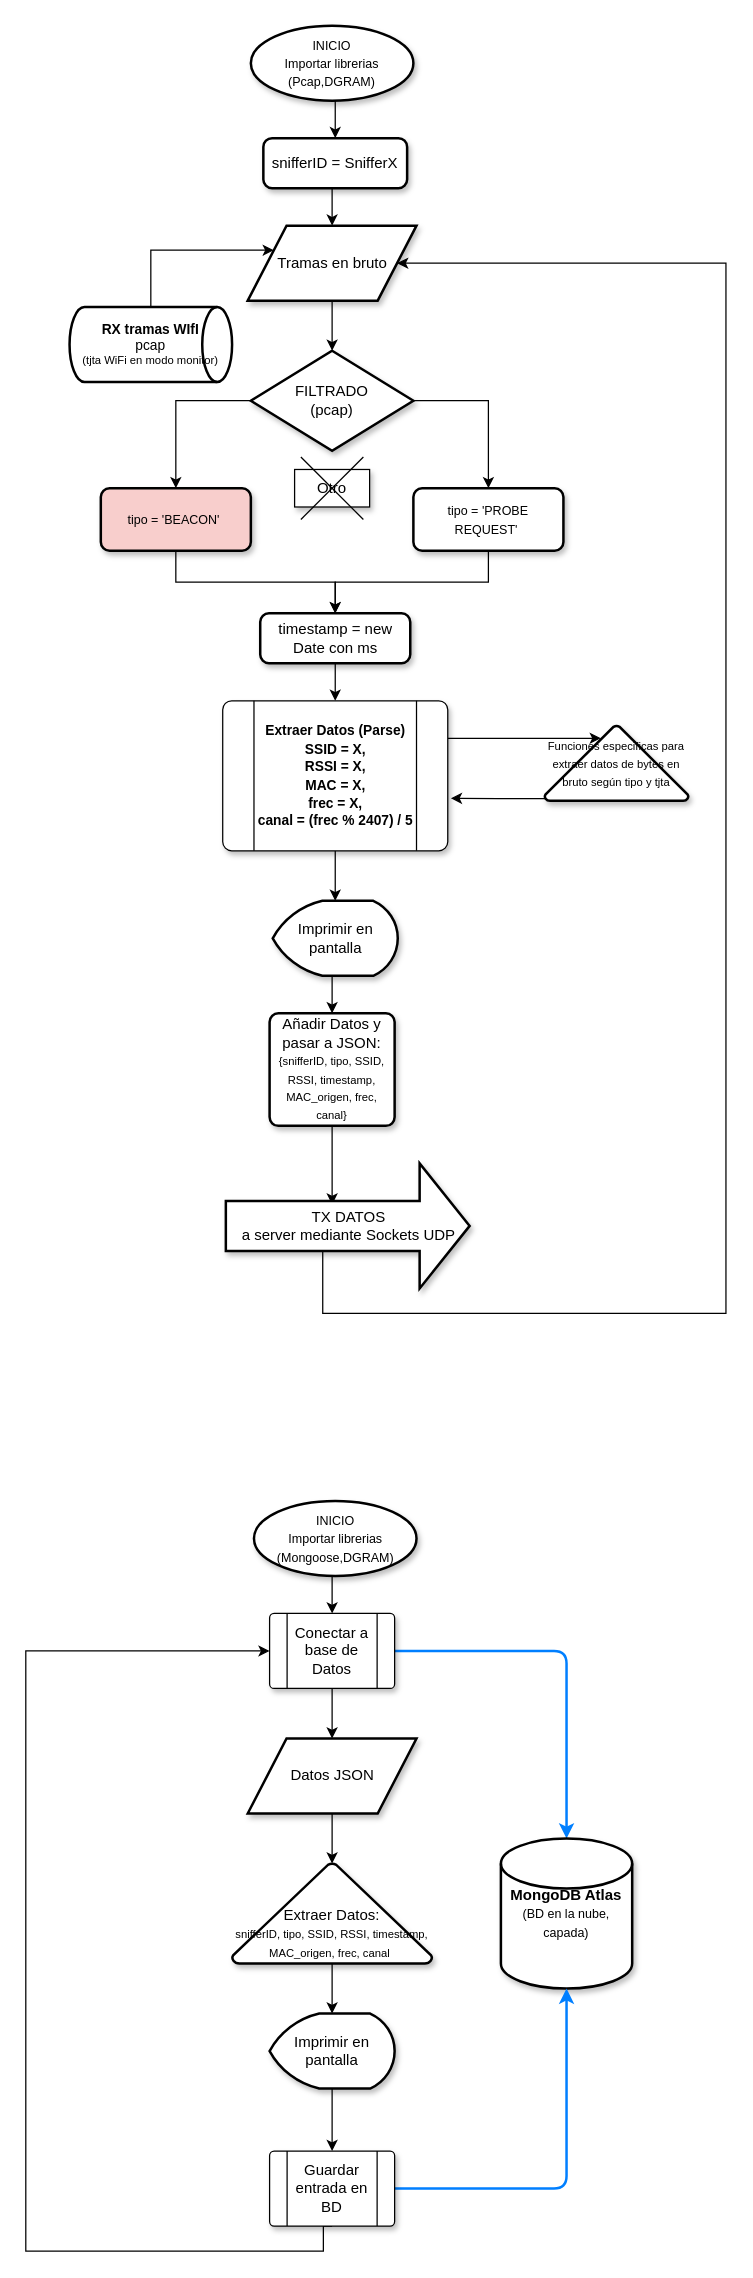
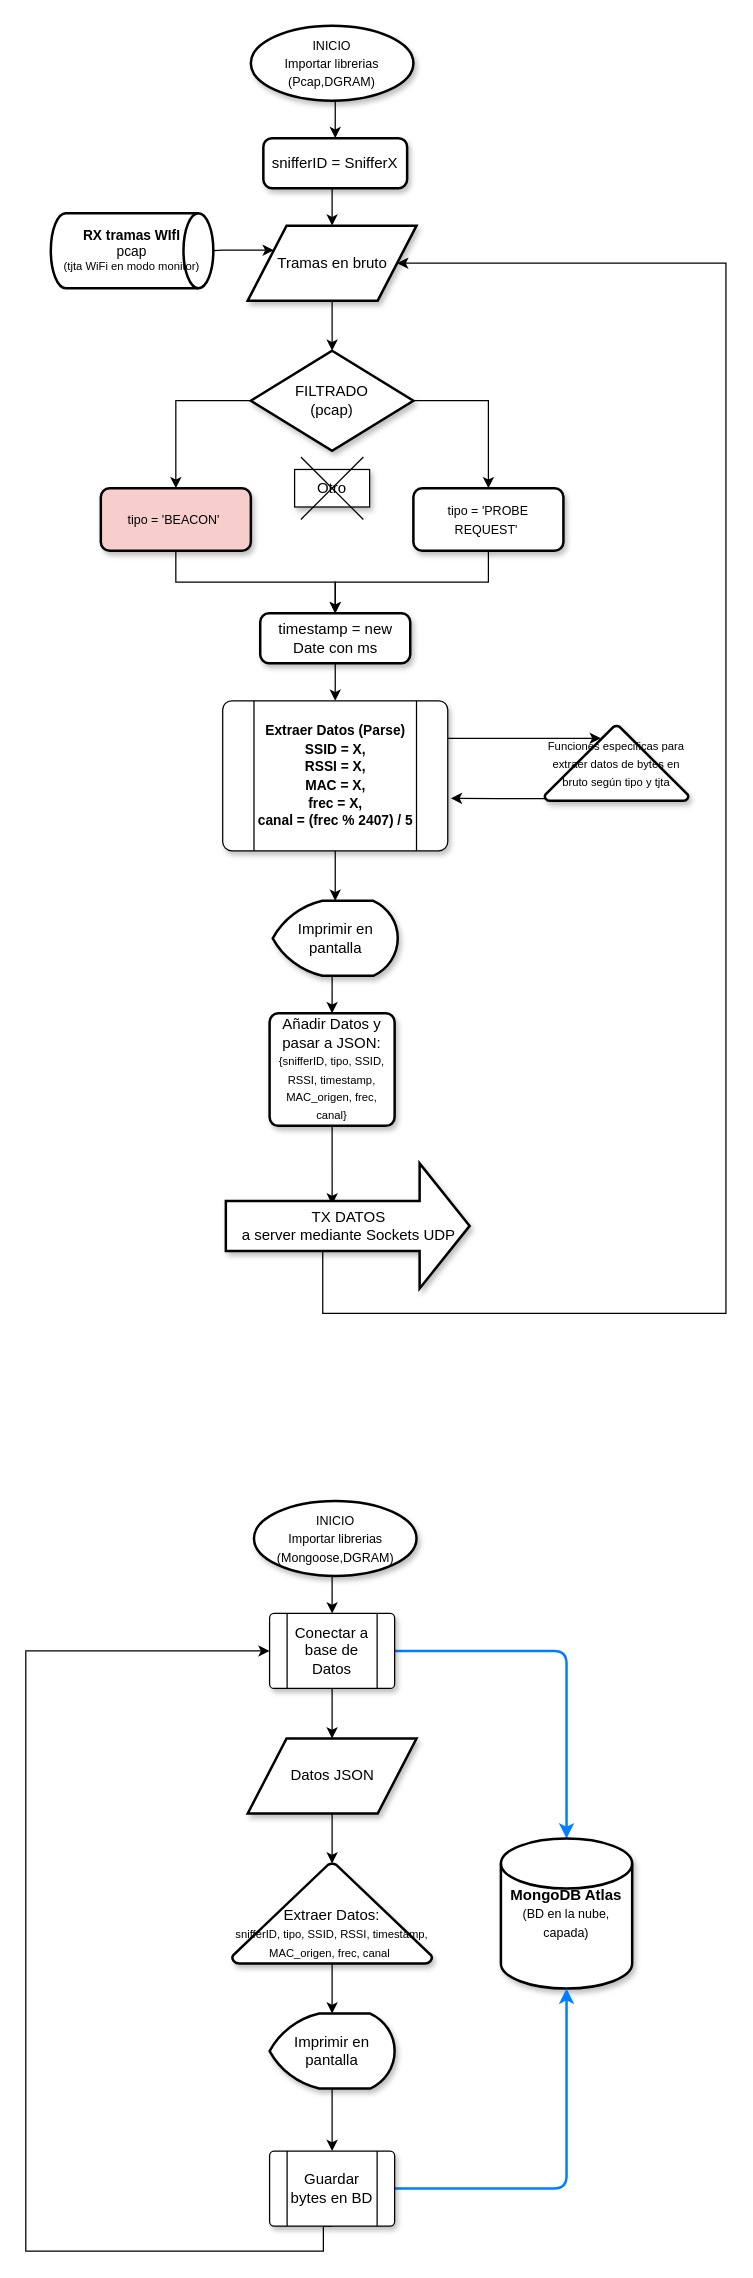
node "RX tramas WIfI pcap (tjta WiFi en modo monitor)": moved (151, 344) -> (132, 251)
node "Guardar entrada en BD": label "Guardar entrada en BD" -> "Guardar bytes en BD"
